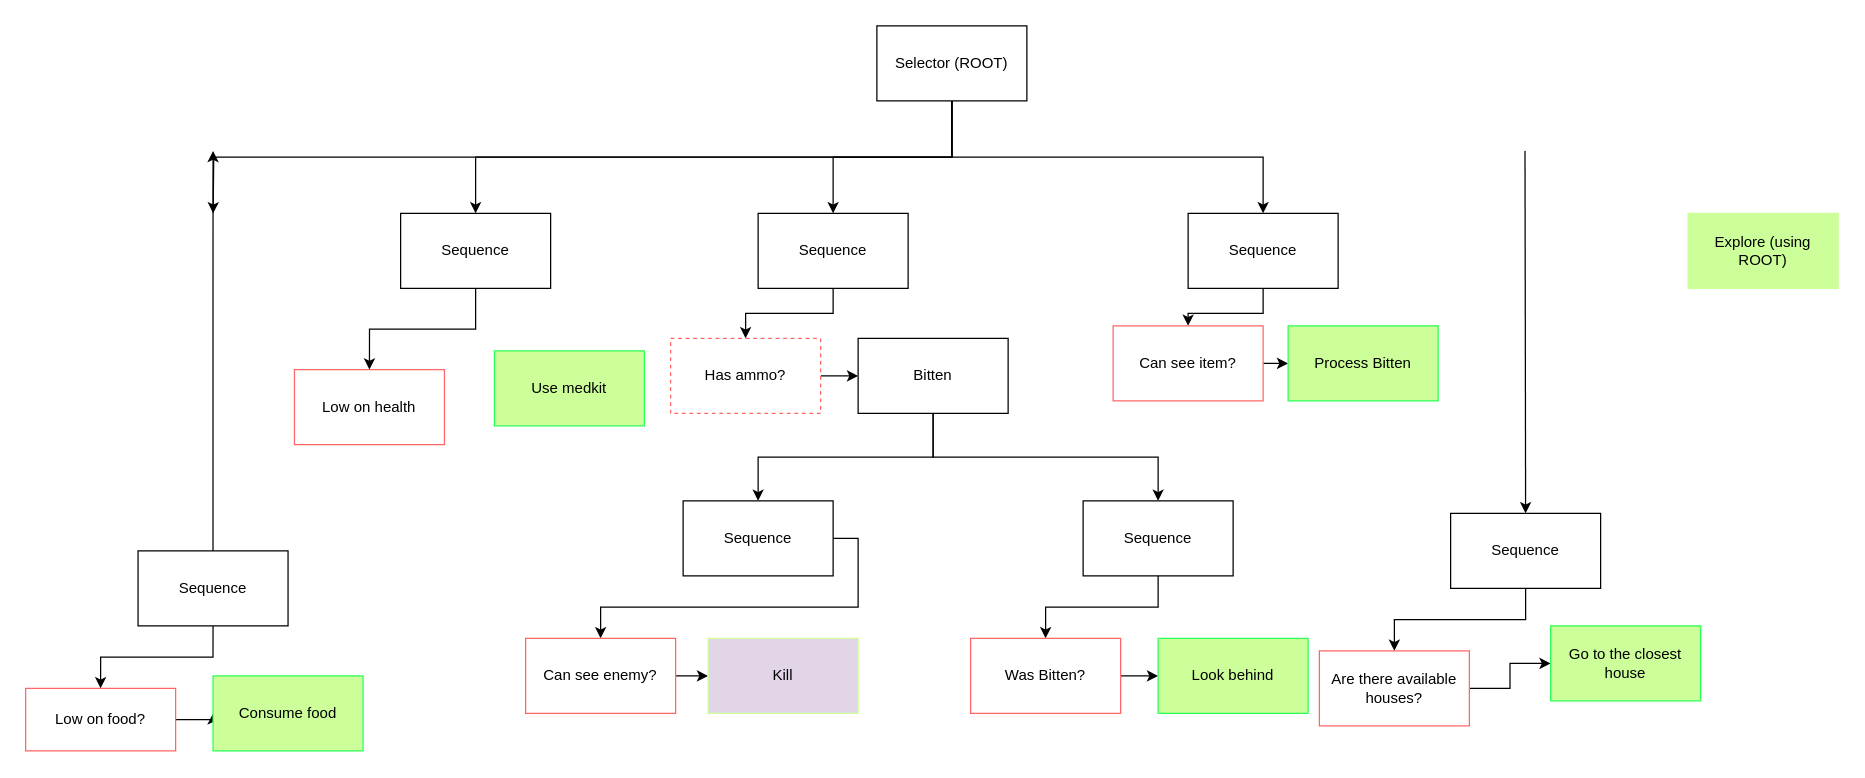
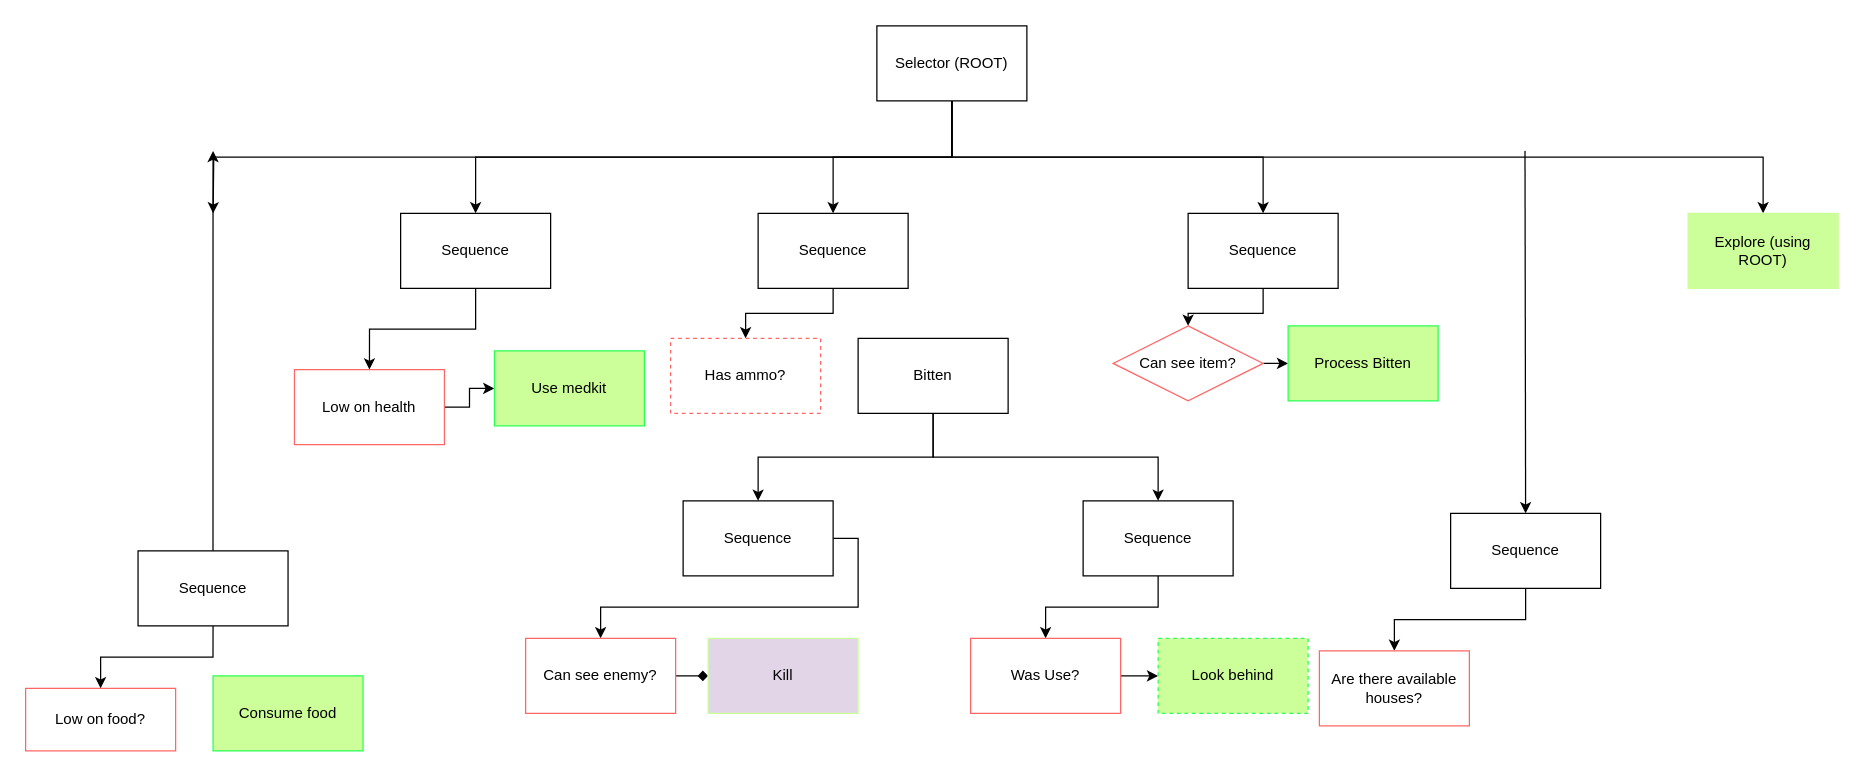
edge "Selector (ROOT)" -> "Explore (using ROOT)": added
node "Can see item?": shape rectangle -> diamond
edge "Has ammo?" -> "Bitten": removed
edge "Low on health" -> "Use medkit": added
node "Go to the closest house": removed
edge "Can see enemy?" -> "Kill": arrowhead classic -> diamond
node "Was Bitten?": label "Was Bitten?" -> "Was Use?"
node "Look behind": style solid -> dashed
edge "Are there available houses?" -> "Go to the closest house": removed
edge "Low on food?" -> "Consume food": removed
